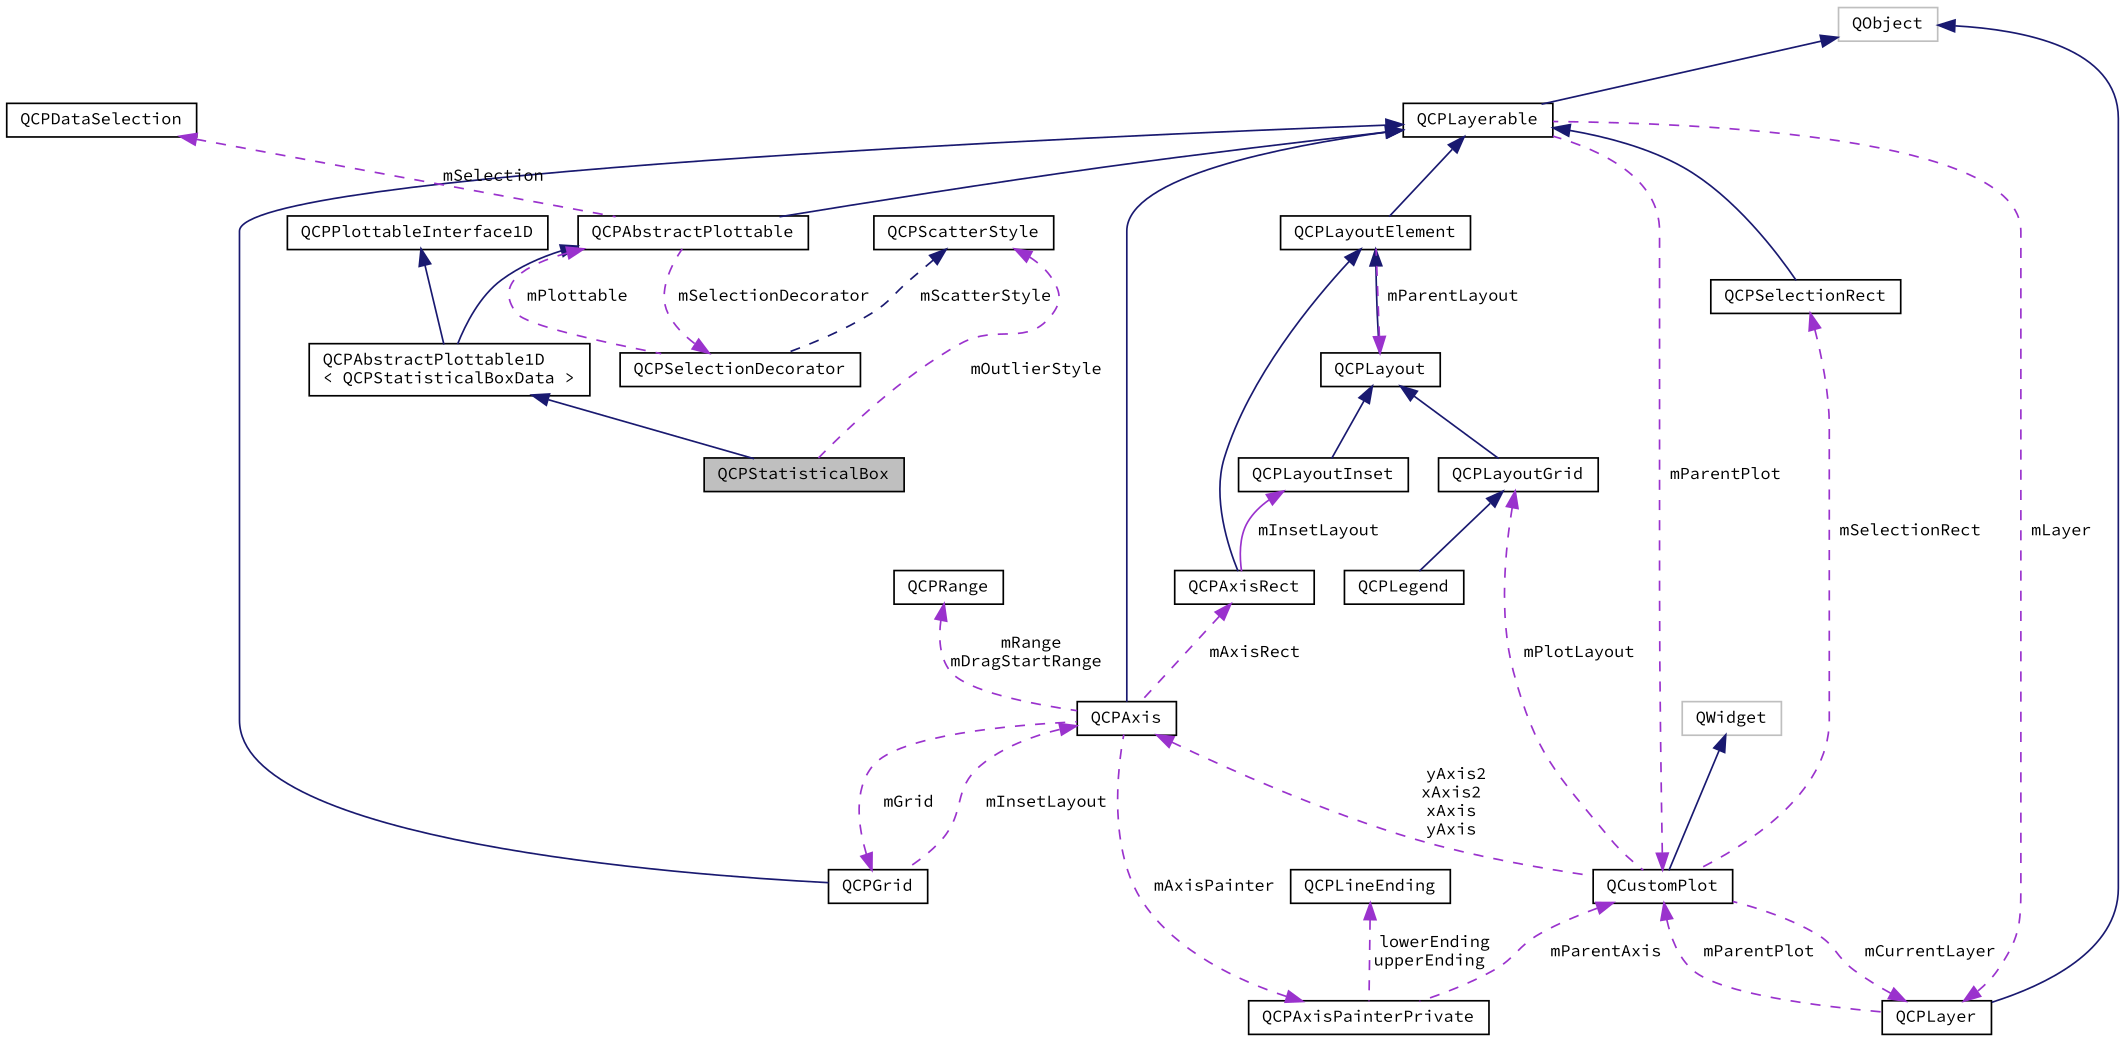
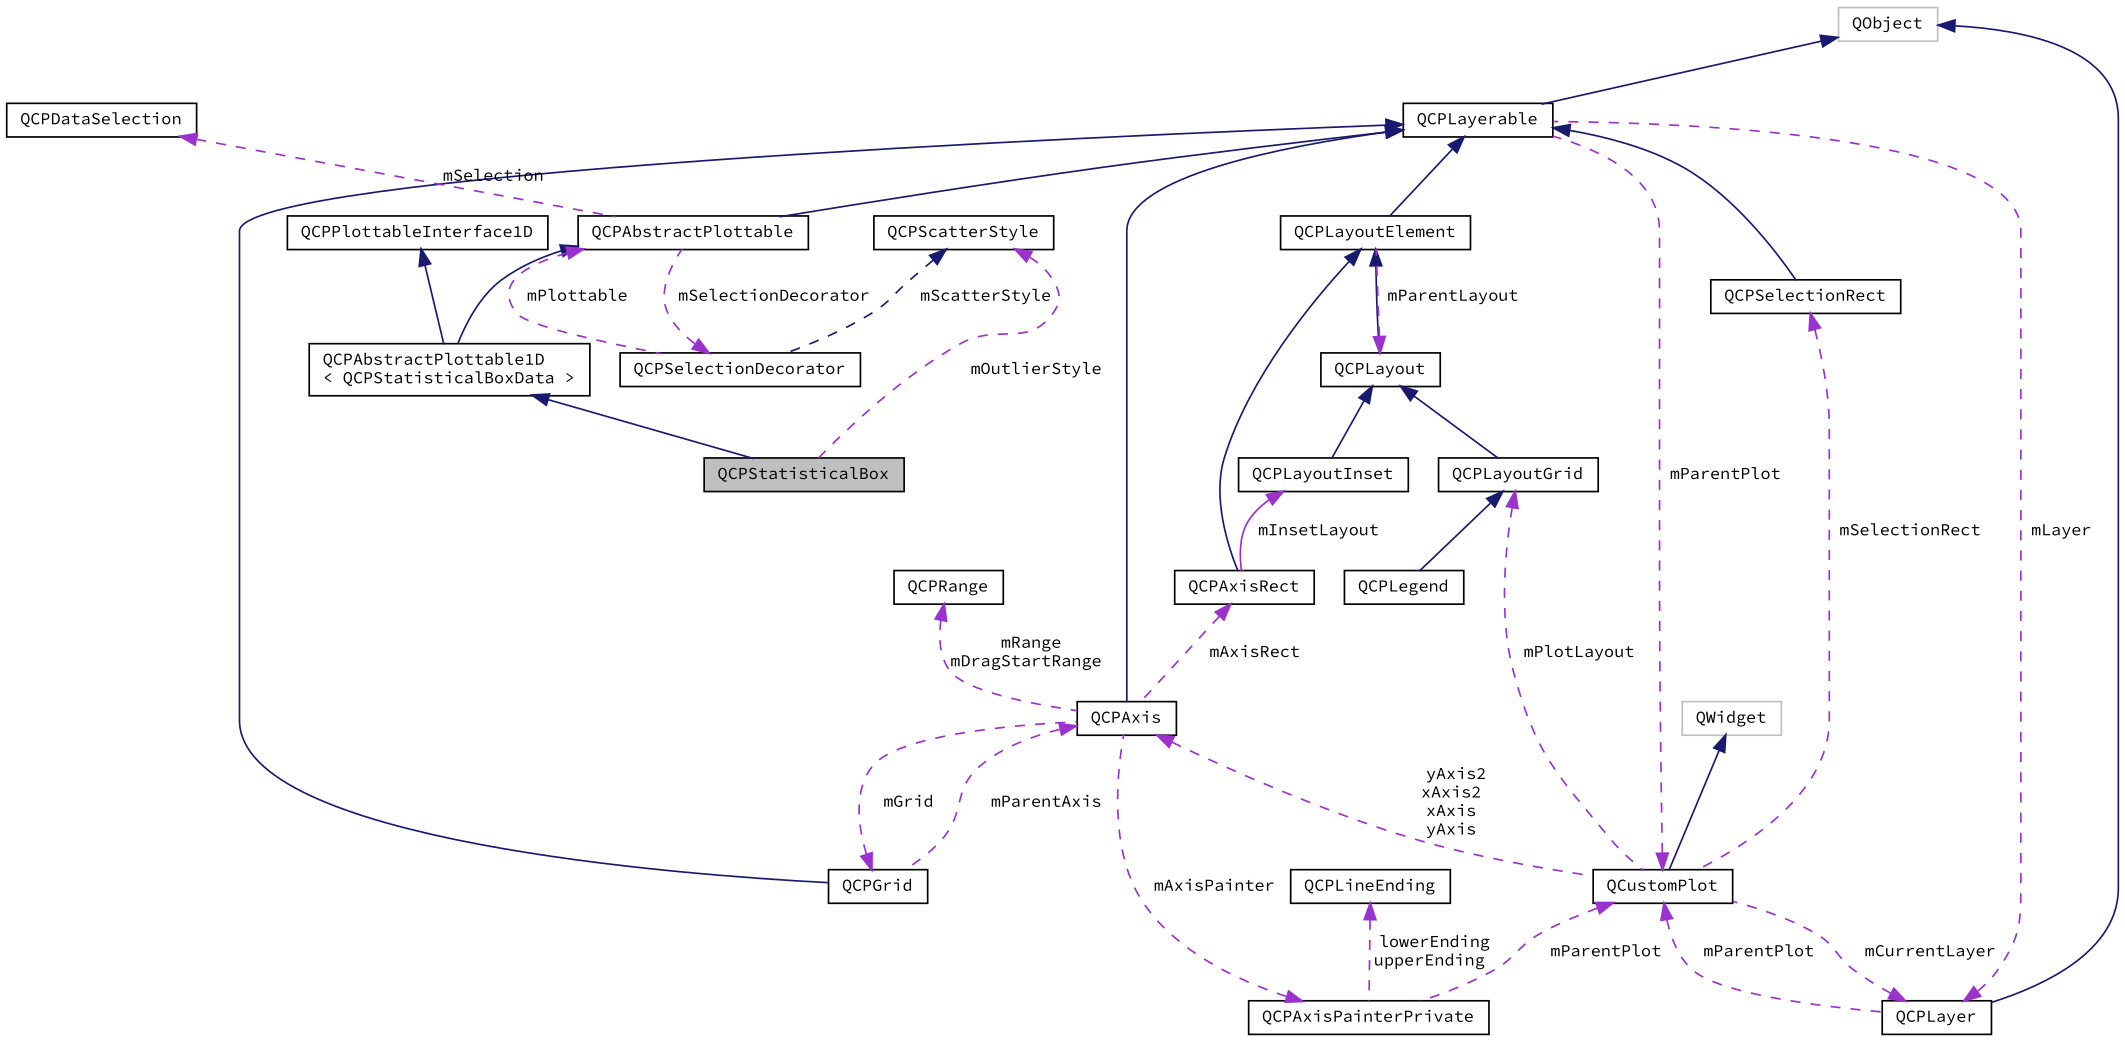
edge "QCPGrid" -> "QCPAxis": label " mInsetLayout" -> " mParentAxis"
edge "QCPAxisPainterPrivate" -> "QCustomPlot": label " mParentAxis" -> " mParentPlot"
